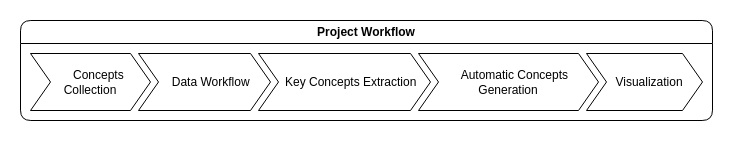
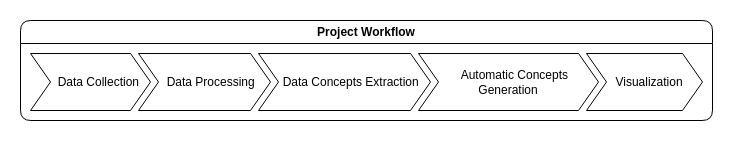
node "Concepts Collection": label "Concepts Collection" -> "Data Collection"
node "Data Workflow": label "Data Workflow" -> "Data Processing"
node "Key Concepts Extraction": label "Key Concepts Extraction" -> "Data Concepts Extraction"
